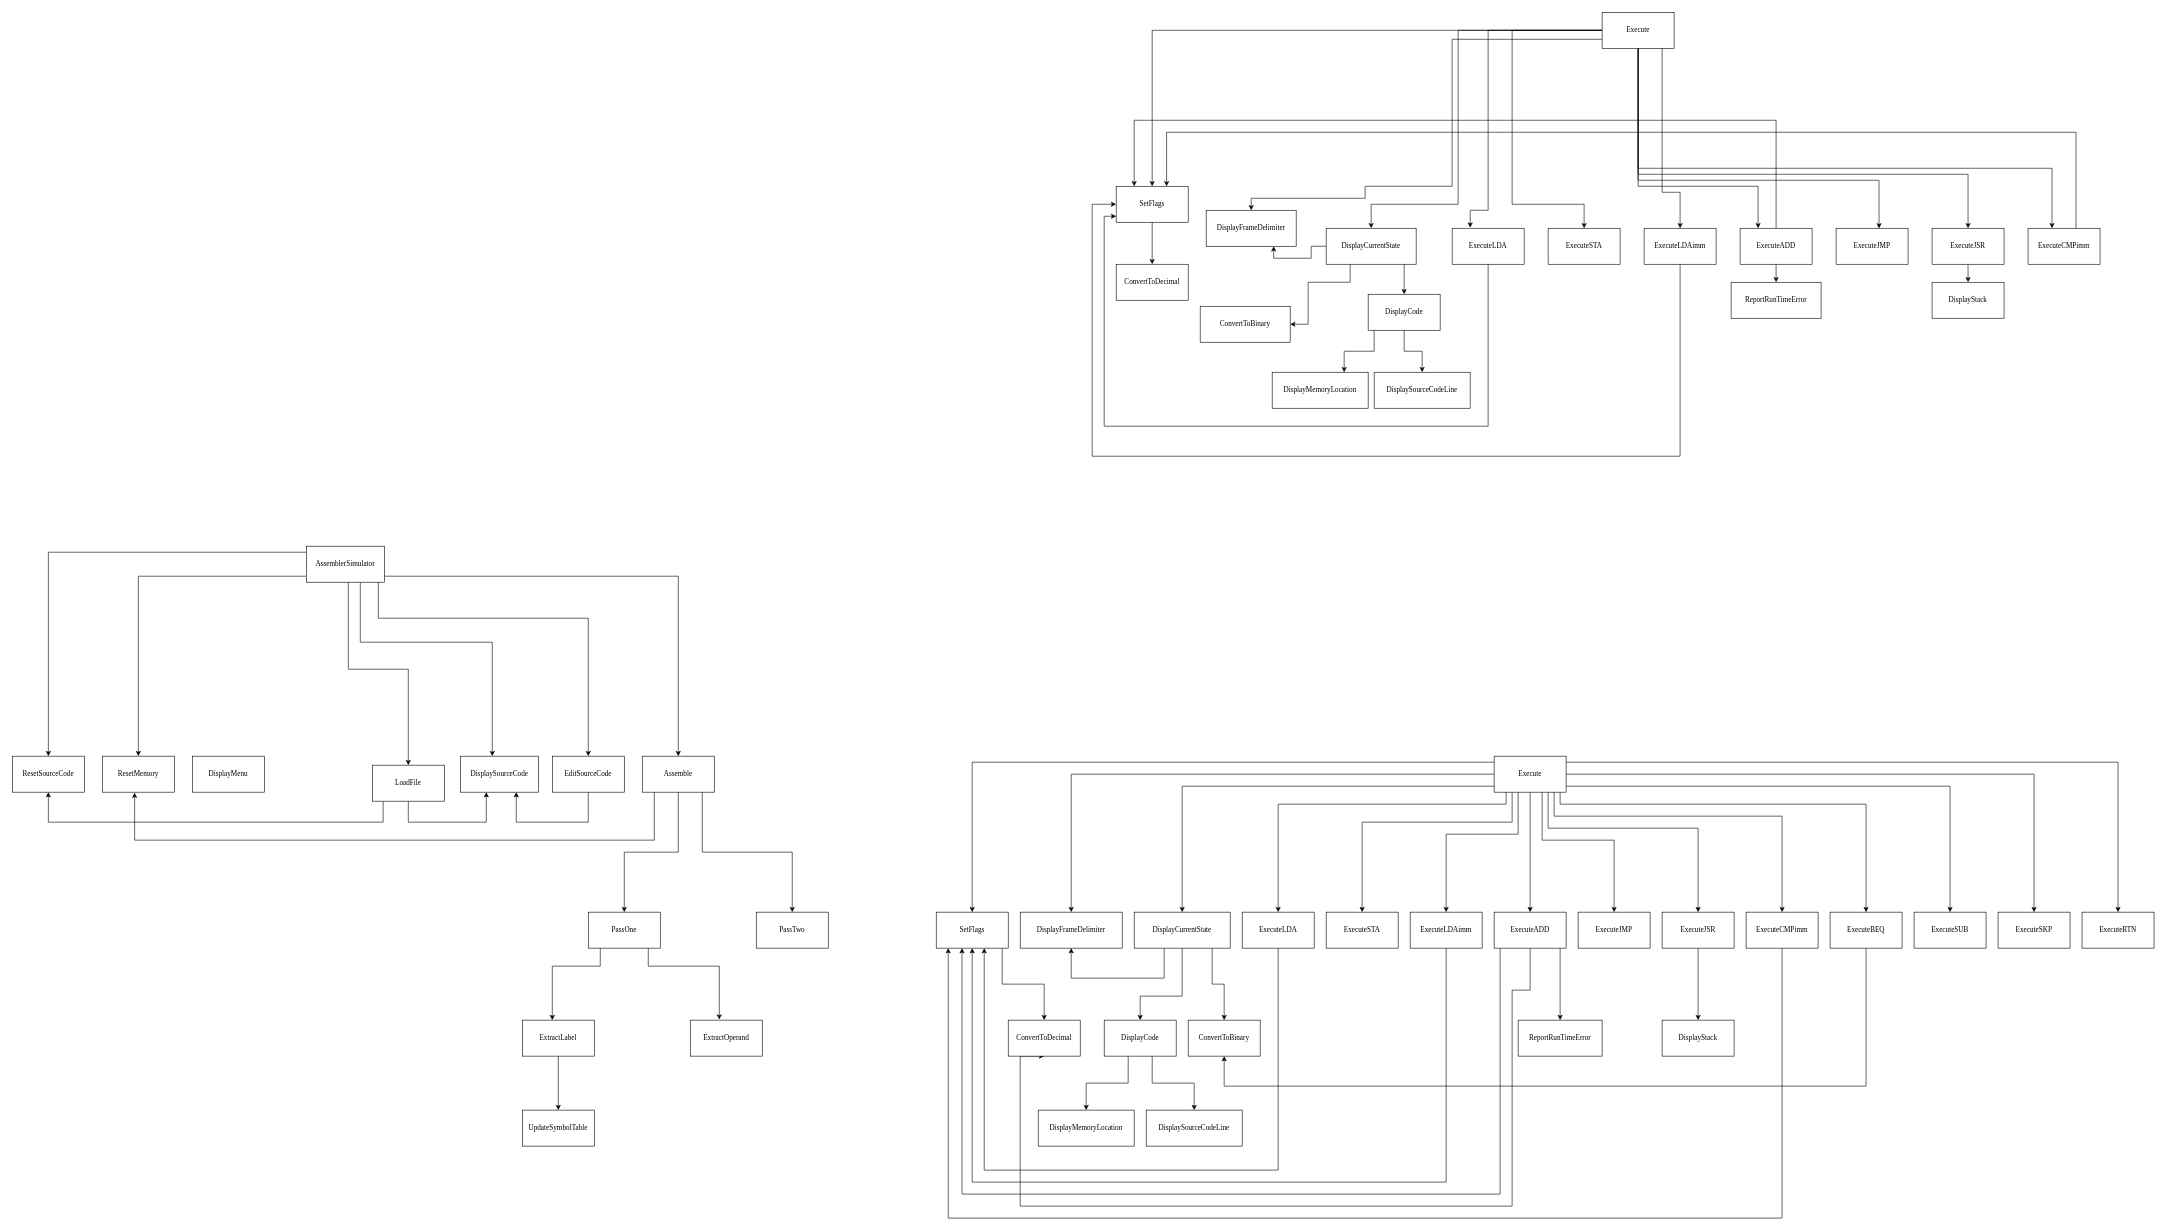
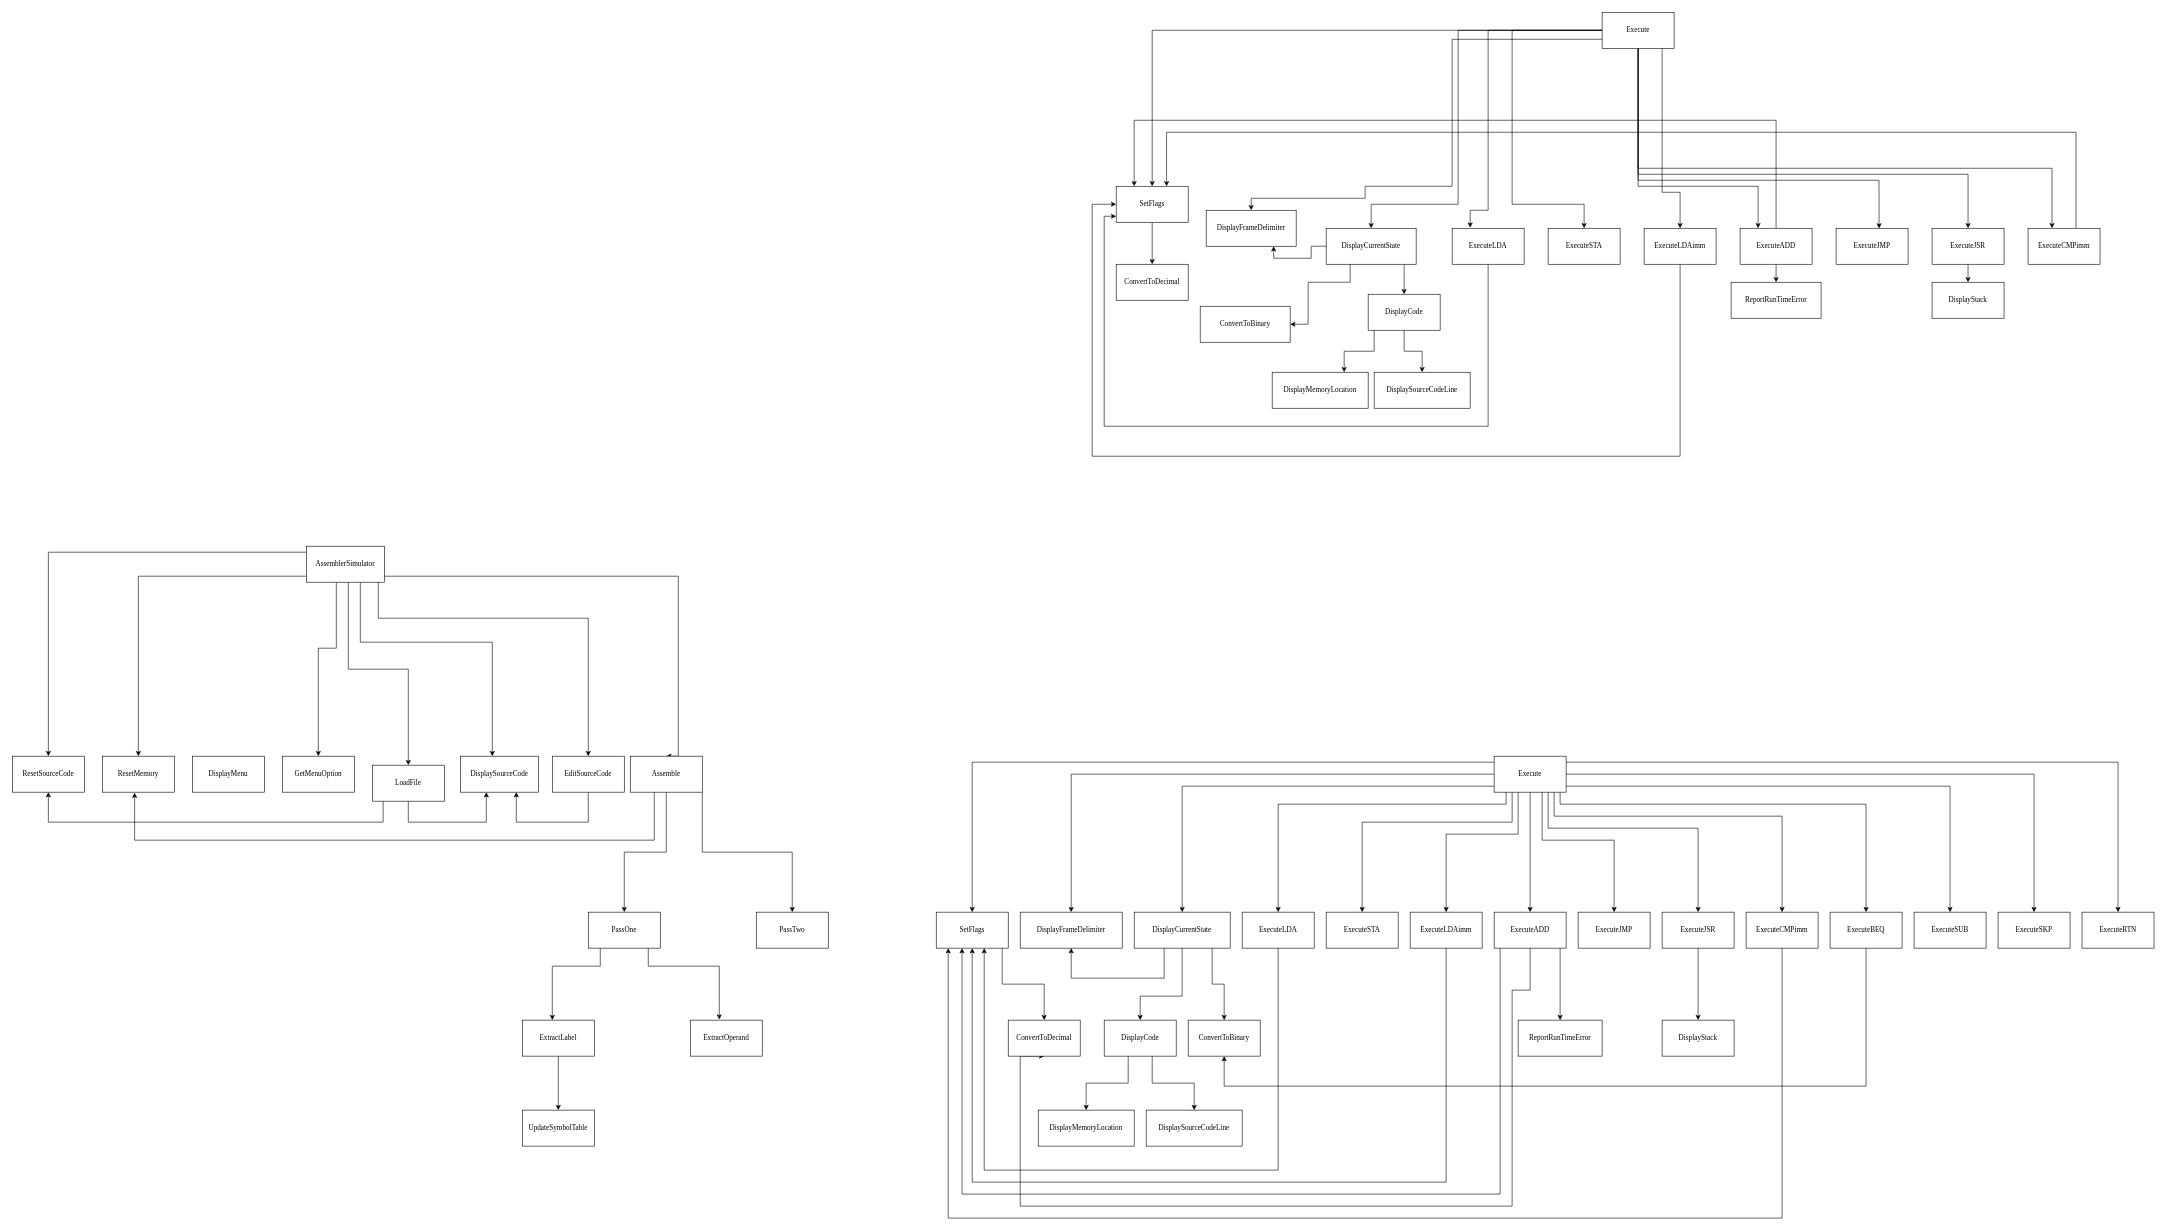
edge "AssemblerSimulator" -> "GetMenuOption": added
node "GetMenuOption": added
node "Assemble": moved (678, 774) -> (666, 774)
